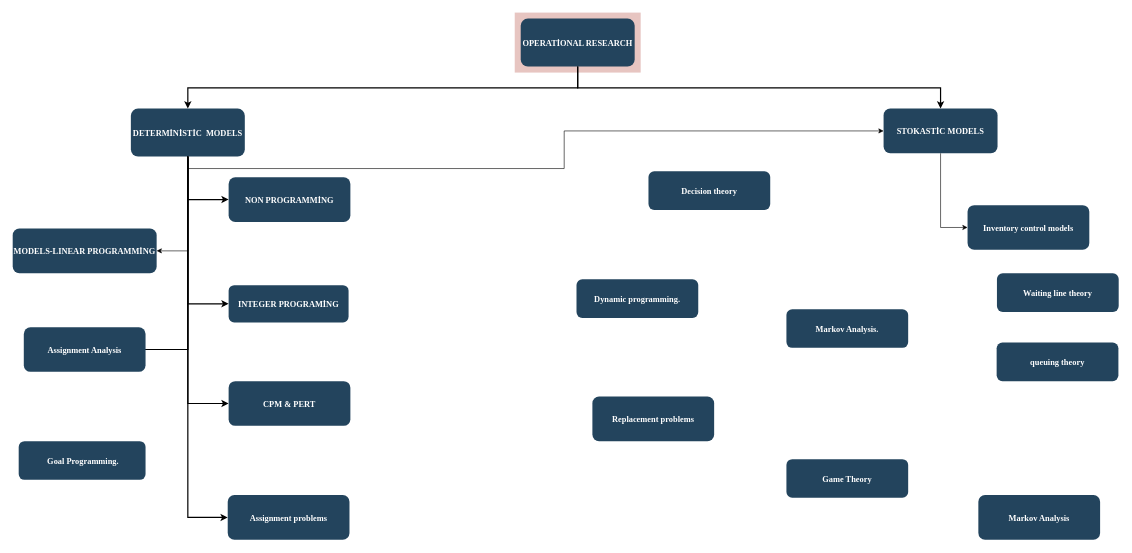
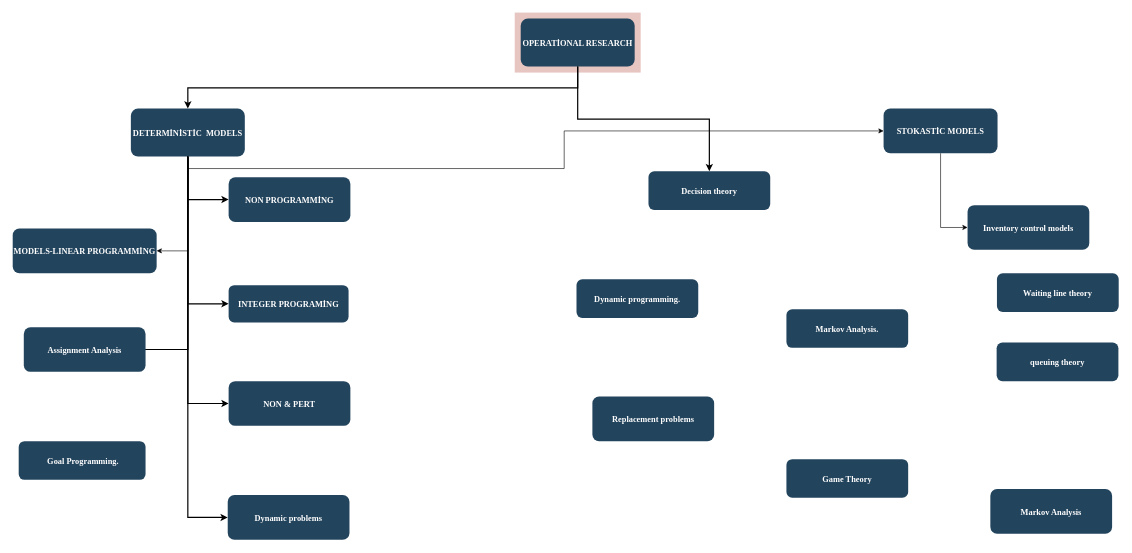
edge "OPERATİONAL RESEARCH" -> "STOKASTİC MODELS": now "OPERATİONAL RESEARCH" -> "Decision theory"
node "CPM & PERT": label "CPM & PERT" -> "NON & PERT"
node "Assignment problems": label "Assignment problems" -> "Dynamic problems"
node "Markov Analysis": moved (1039, 518) -> (1051, 512)
